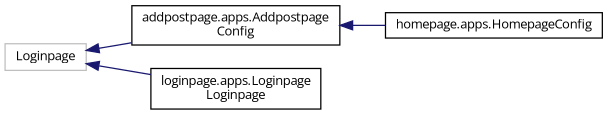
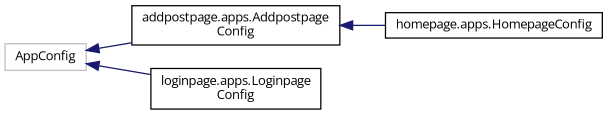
node "Loginpage": label "Loginpage" -> "AppConfig"
node "loginpage.apps.Loginpage Loginpage": label "loginpage.apps.Loginpage Loginpage" -> "loginpage.apps.Loginpage Config"
